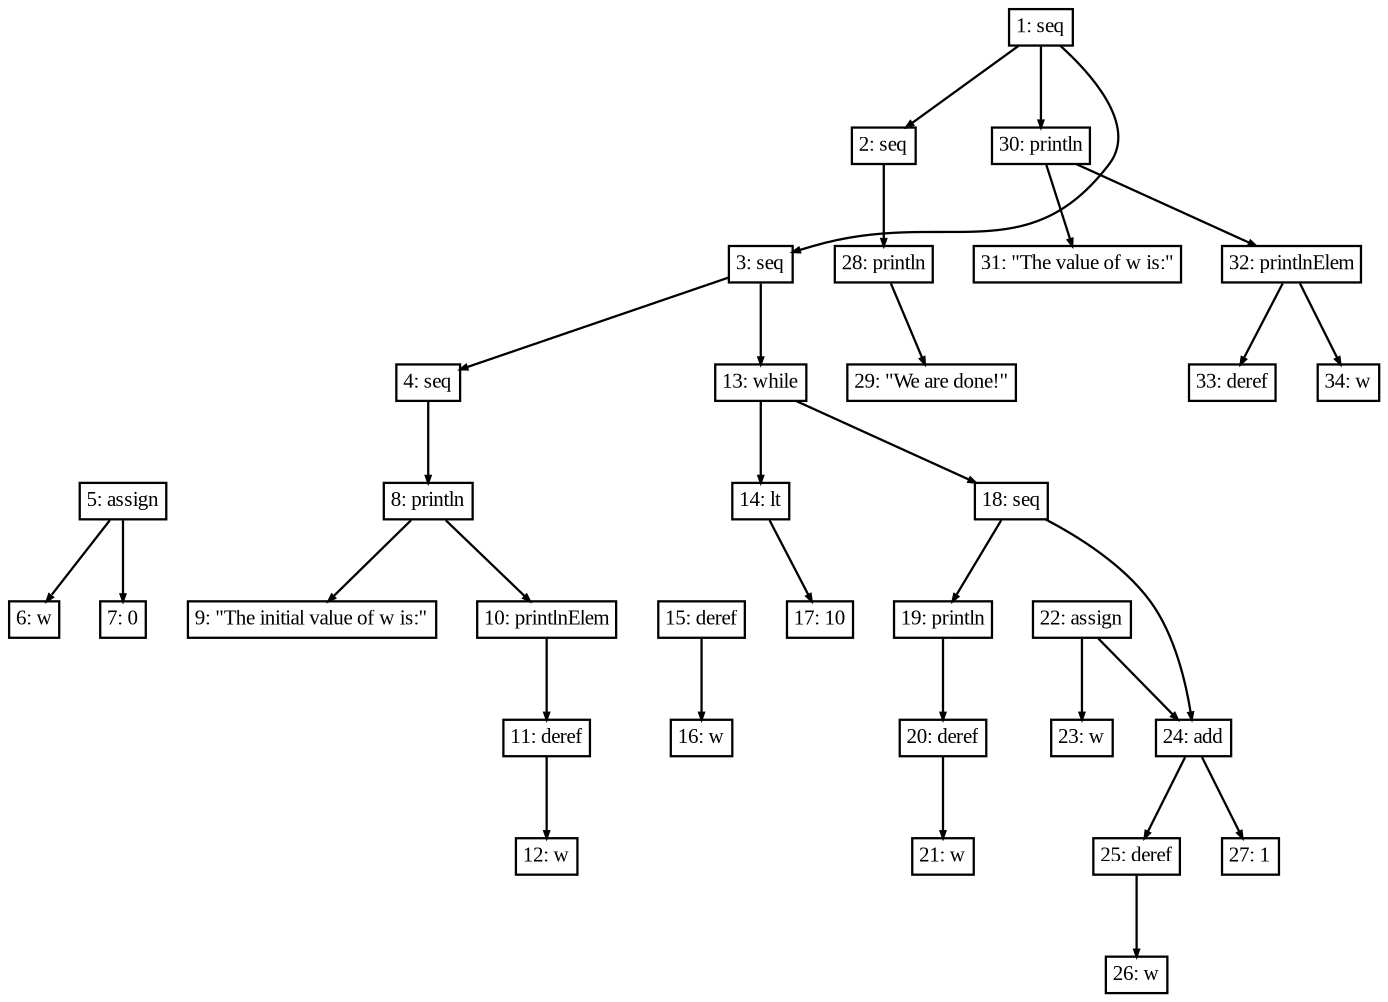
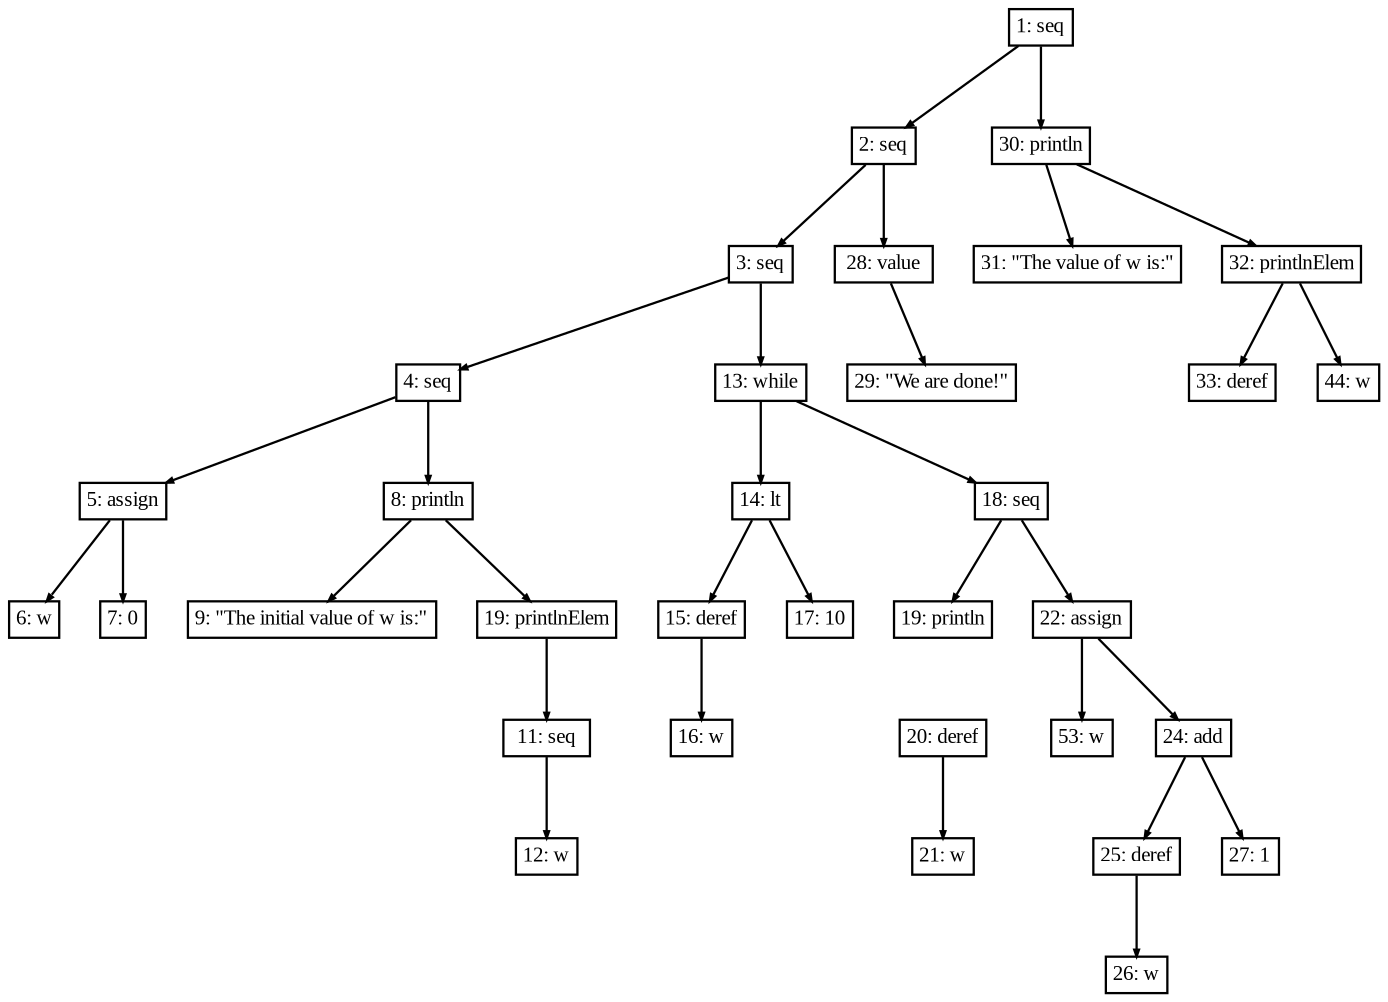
edge "1: seq" -> "3: seq": now "2: seq" -> "3: seq"
node "28: println": label "28: println" -> "28: value"
node "34: w": label "34: w" -> "44: w"
edge "4: seq" -> "5: assign": added
edge "14: lt" -> "15: deref": added
edge "18: seq" -> "24: add": now "18: seq" -> "22: assign"
node "10: printlnElem": label "10: printlnElem" -> "19: printlnElem"
edge "19: println" -> "20: deref": removed
node "11: deref": label "11: deref" -> "11: seq"
node "23: w": label "23: w" -> "53: w"
